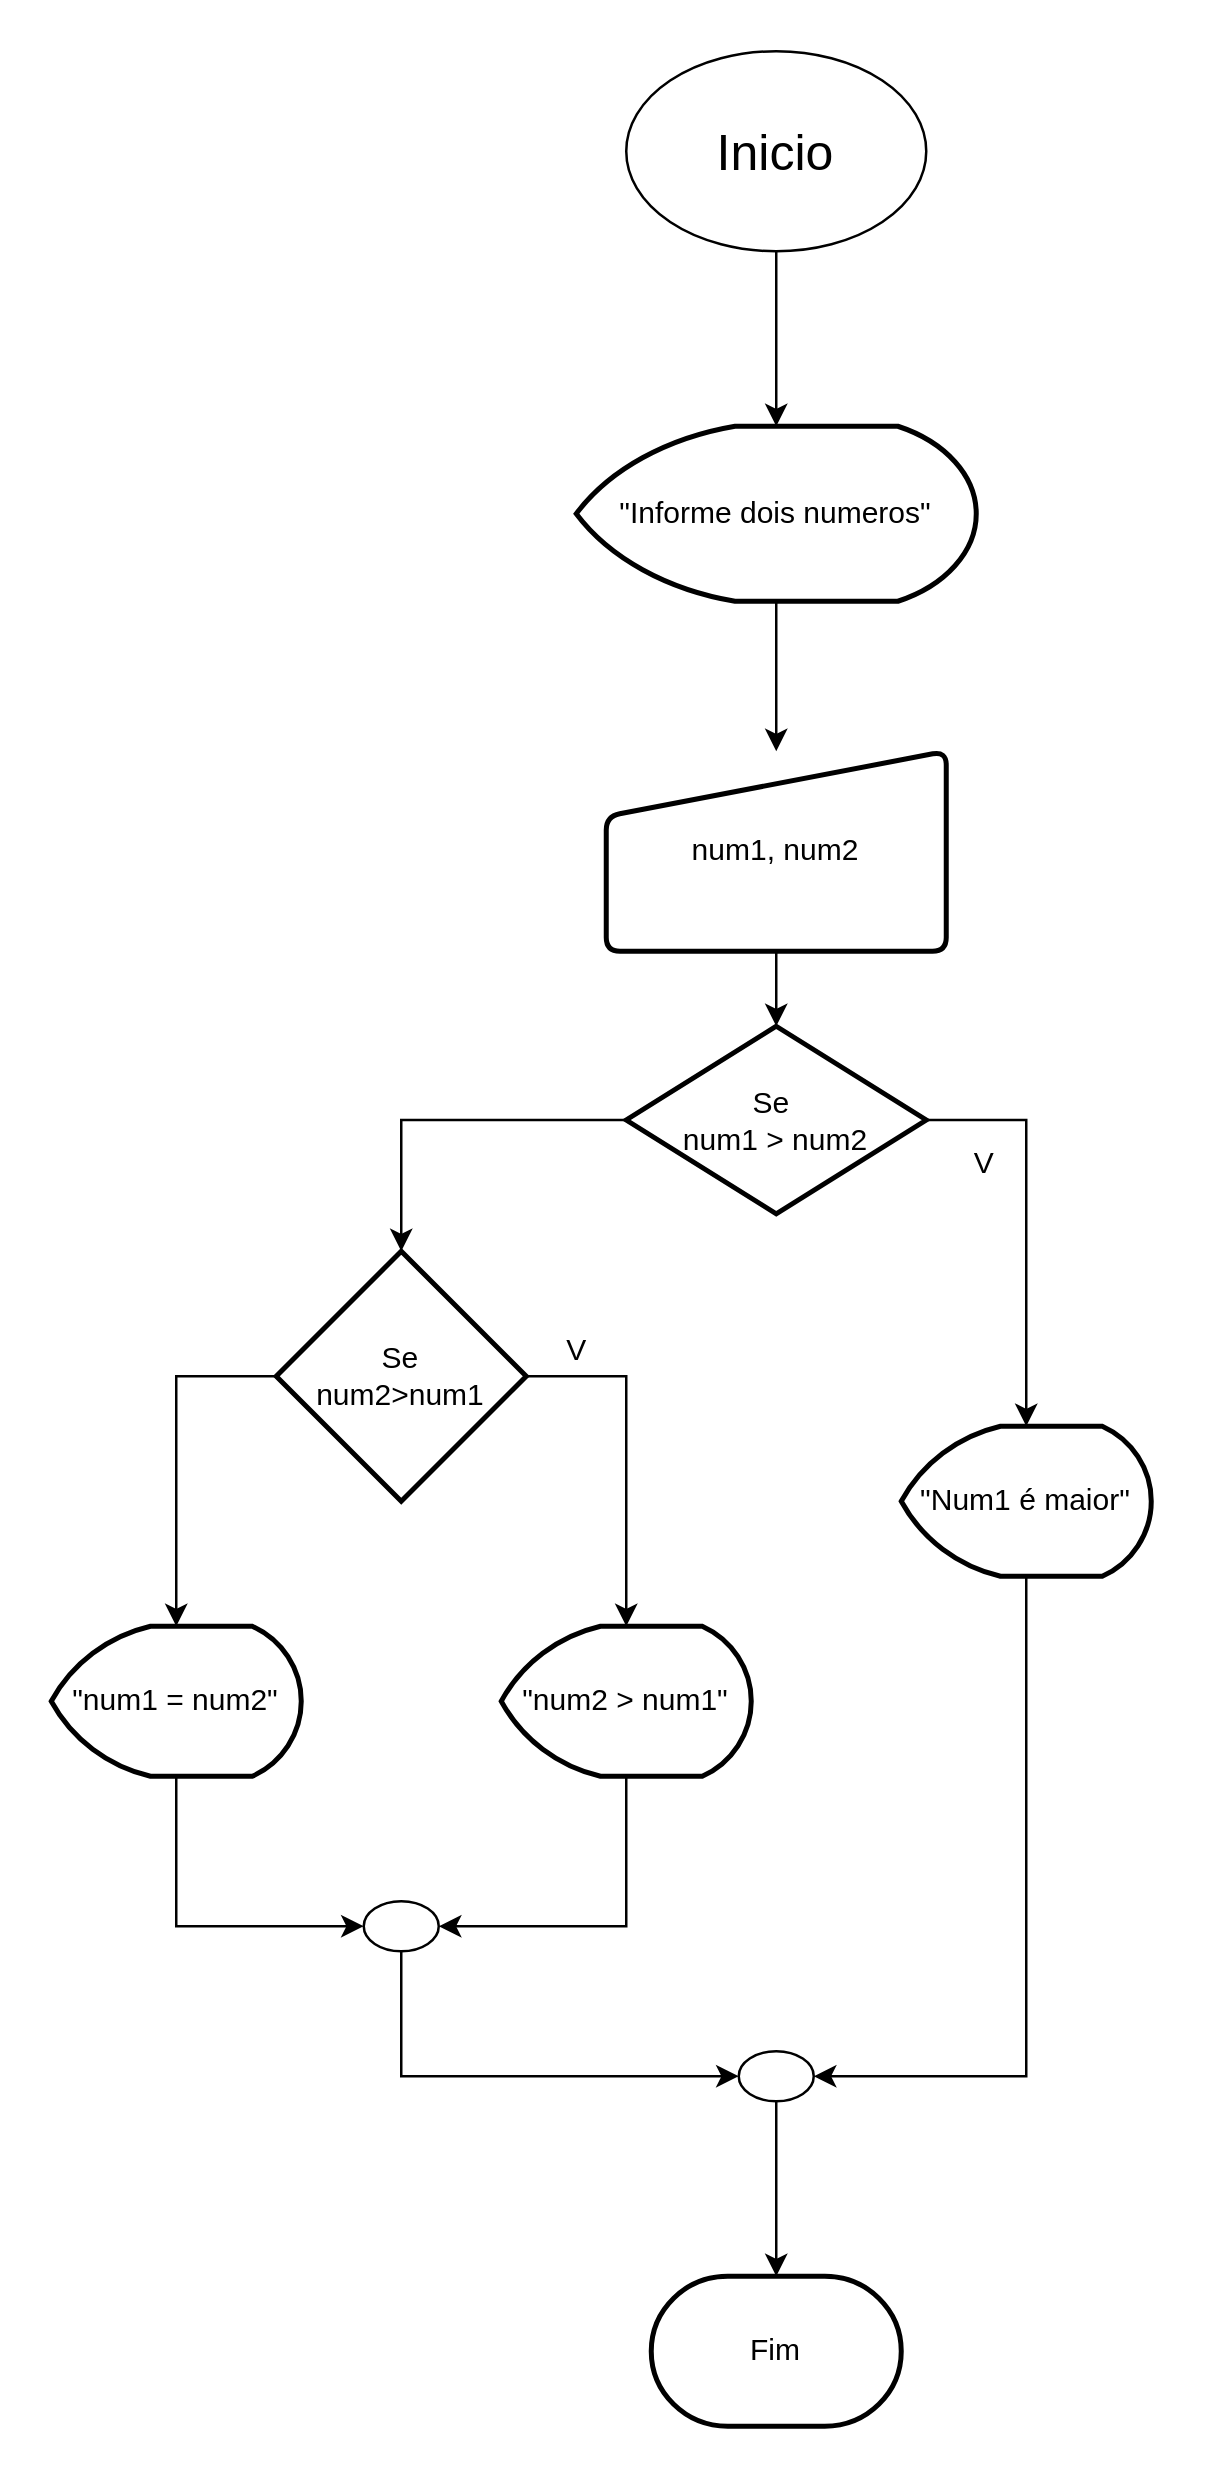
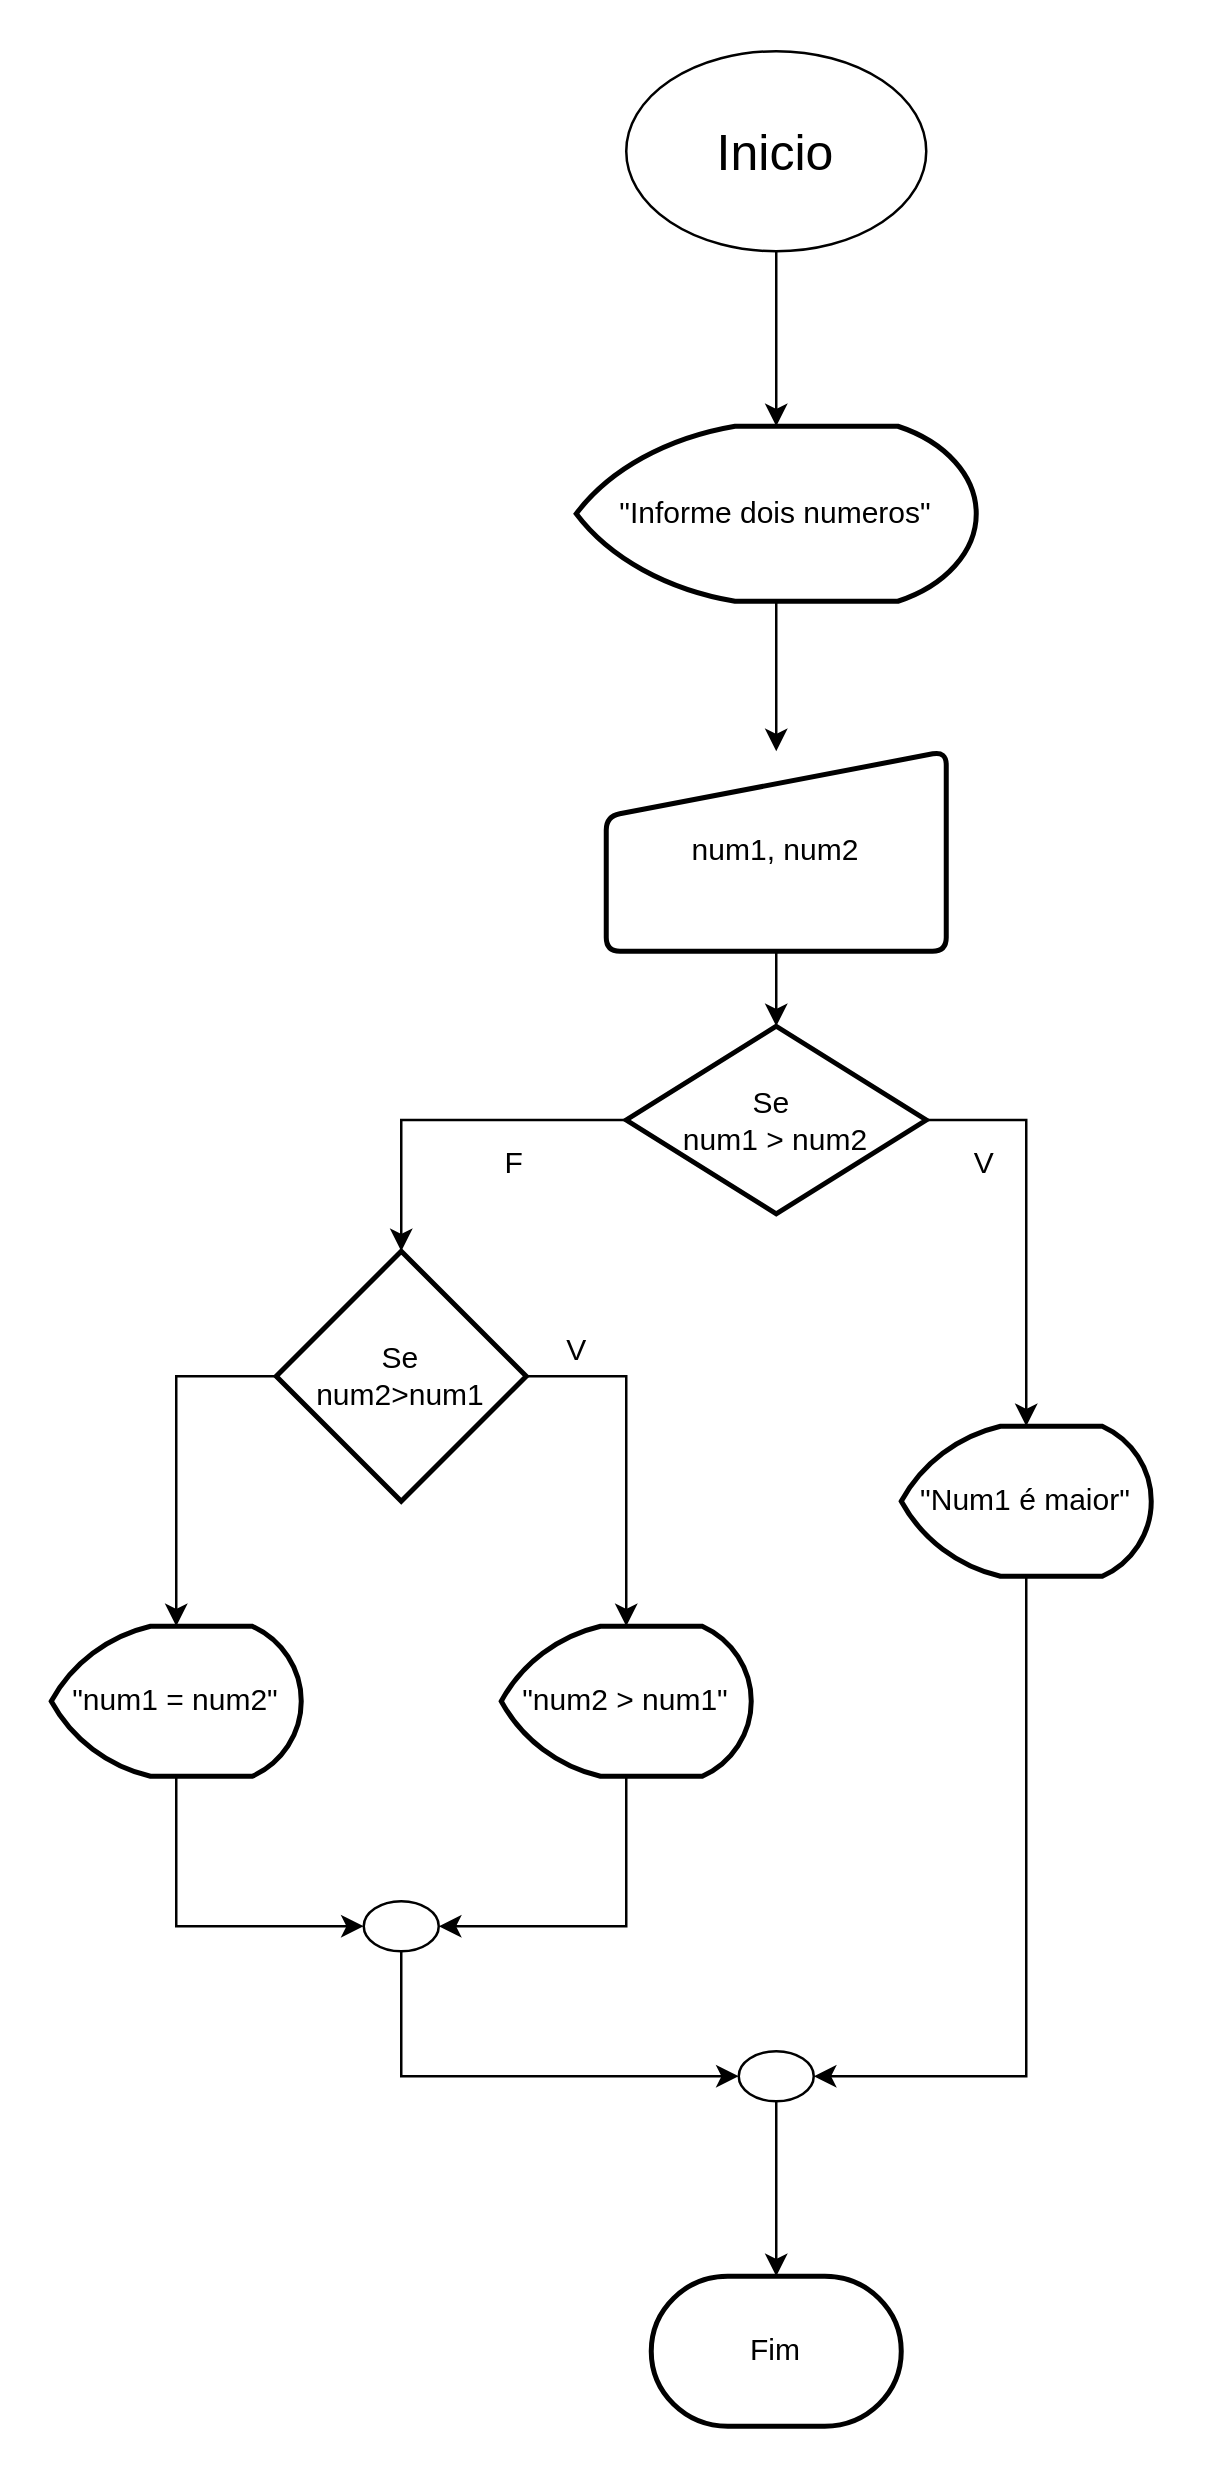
node "F": added
